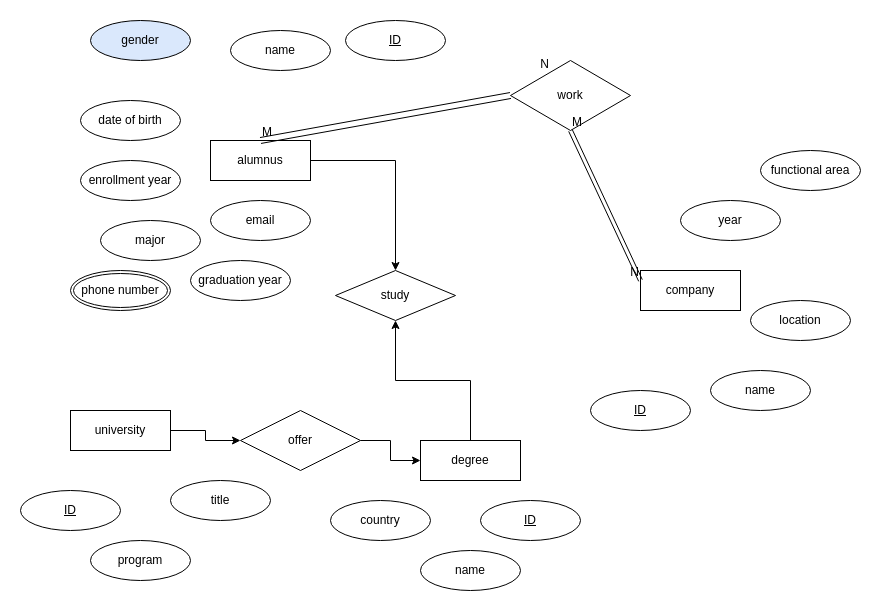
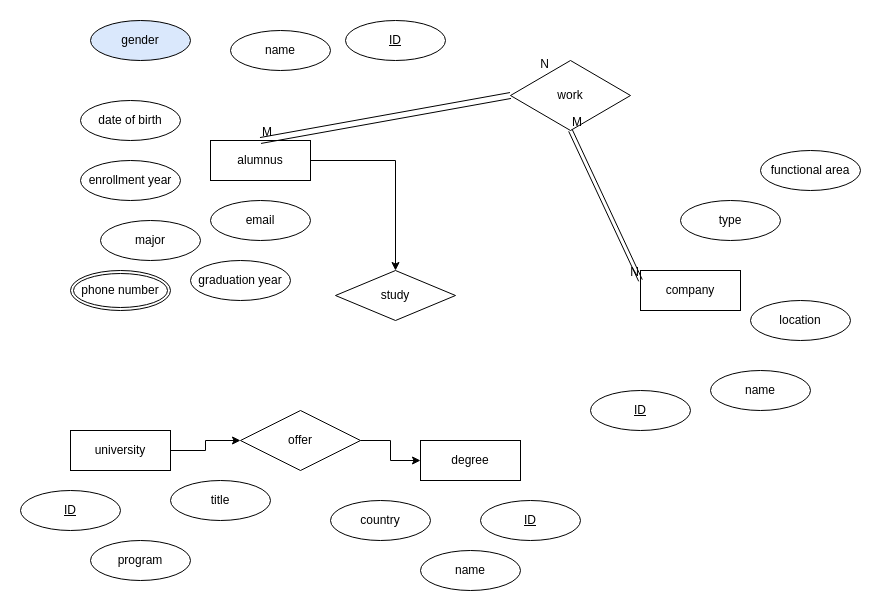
node "year": label "year" -> "type"
edge "degree" -> "study": removed
node "university": moved (121, 431) -> (121, 451)
